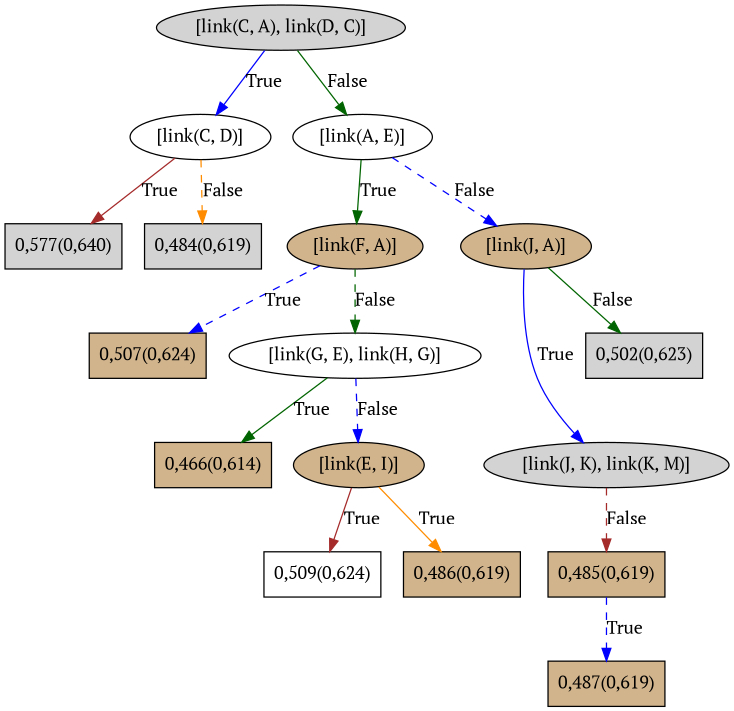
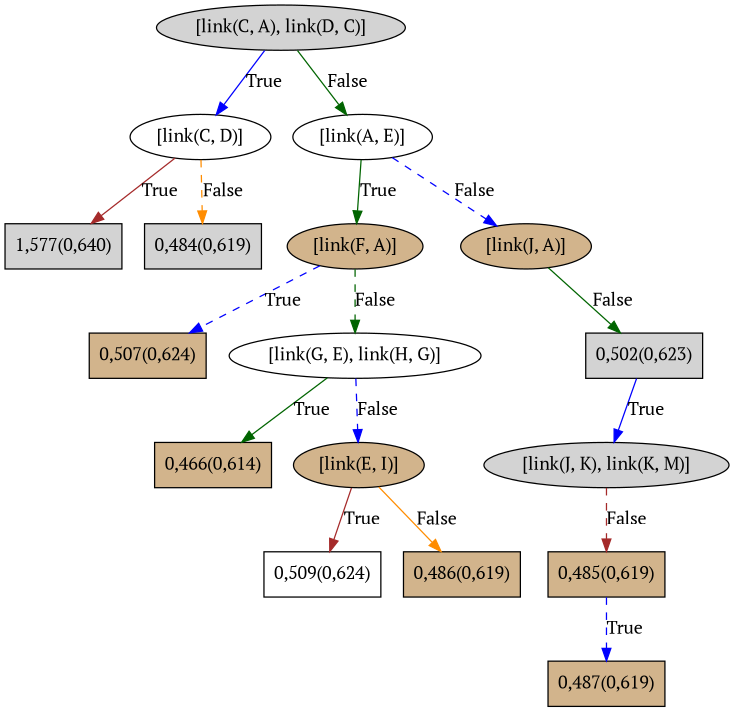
node "0,577(0,640)": label "0,577(0,640)" -> "1,577(0,640)"
edge "[link(J, A)]" -> "[link(J, K), link(K, M)]": now "0,502(0,623)" -> "[link(J, K), link(K, M)]"
edge "[link(E, I)]" -> "0,486(0,619)": label "True" -> "False"
